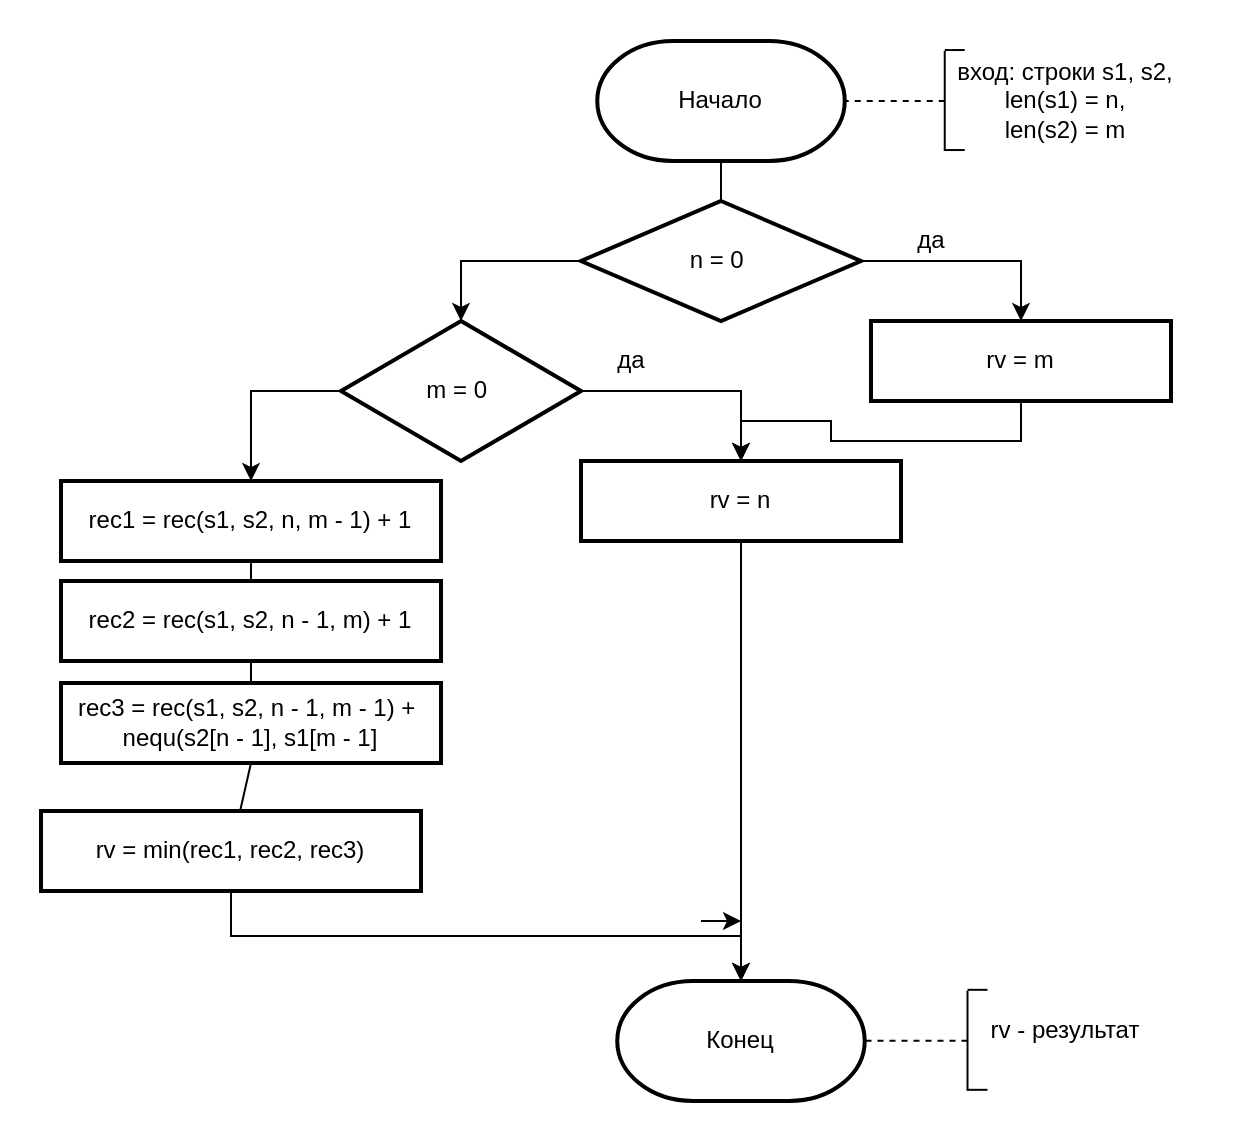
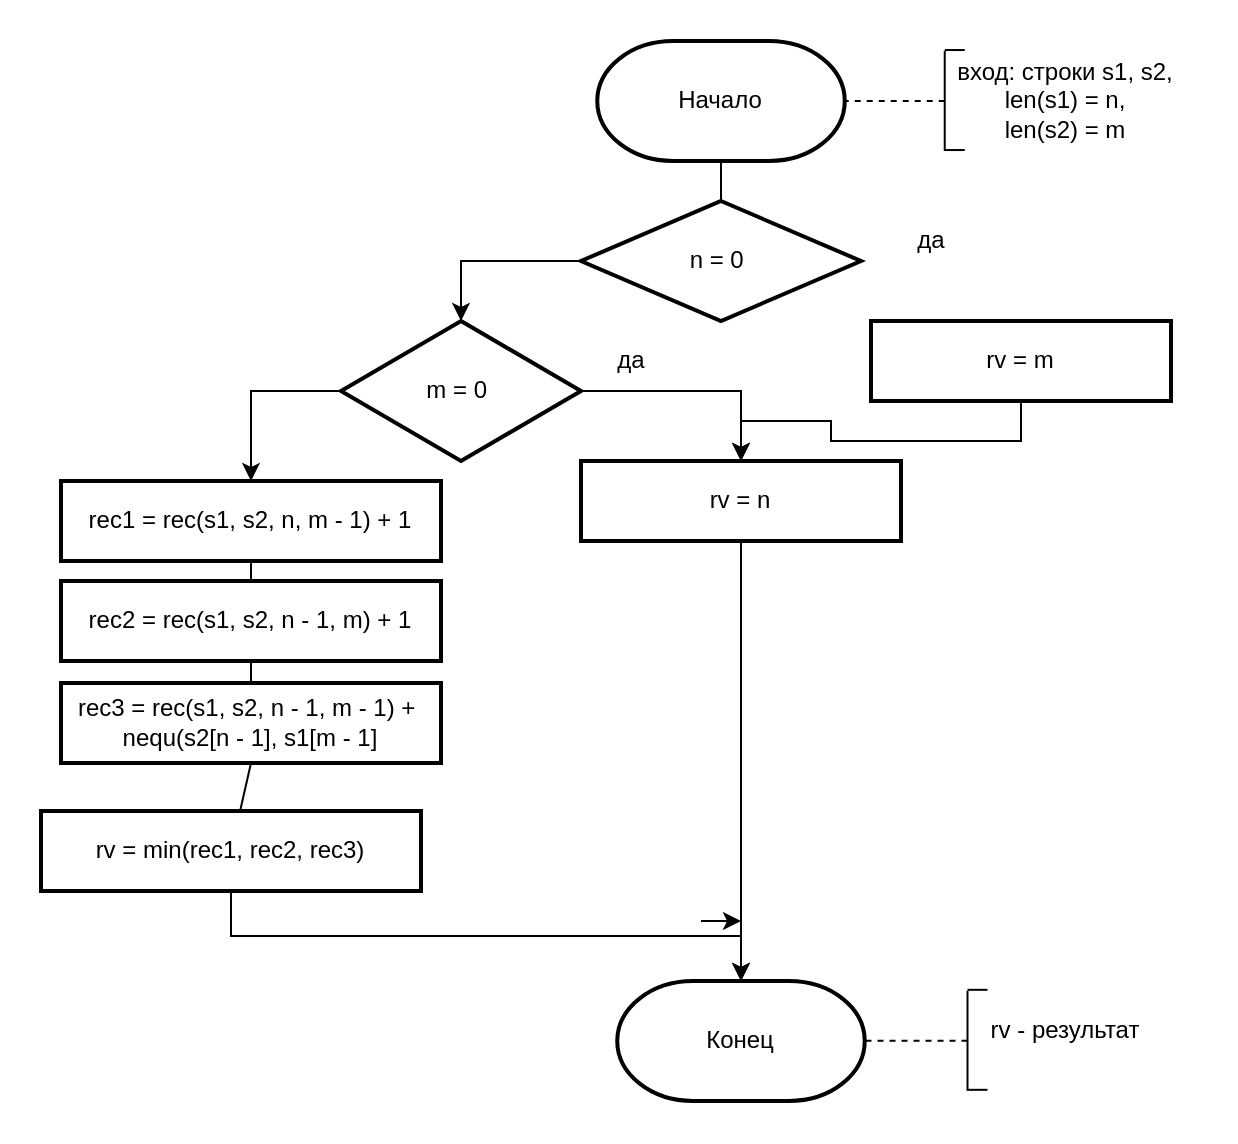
edge "n = 0" -> "rv = m": removed
